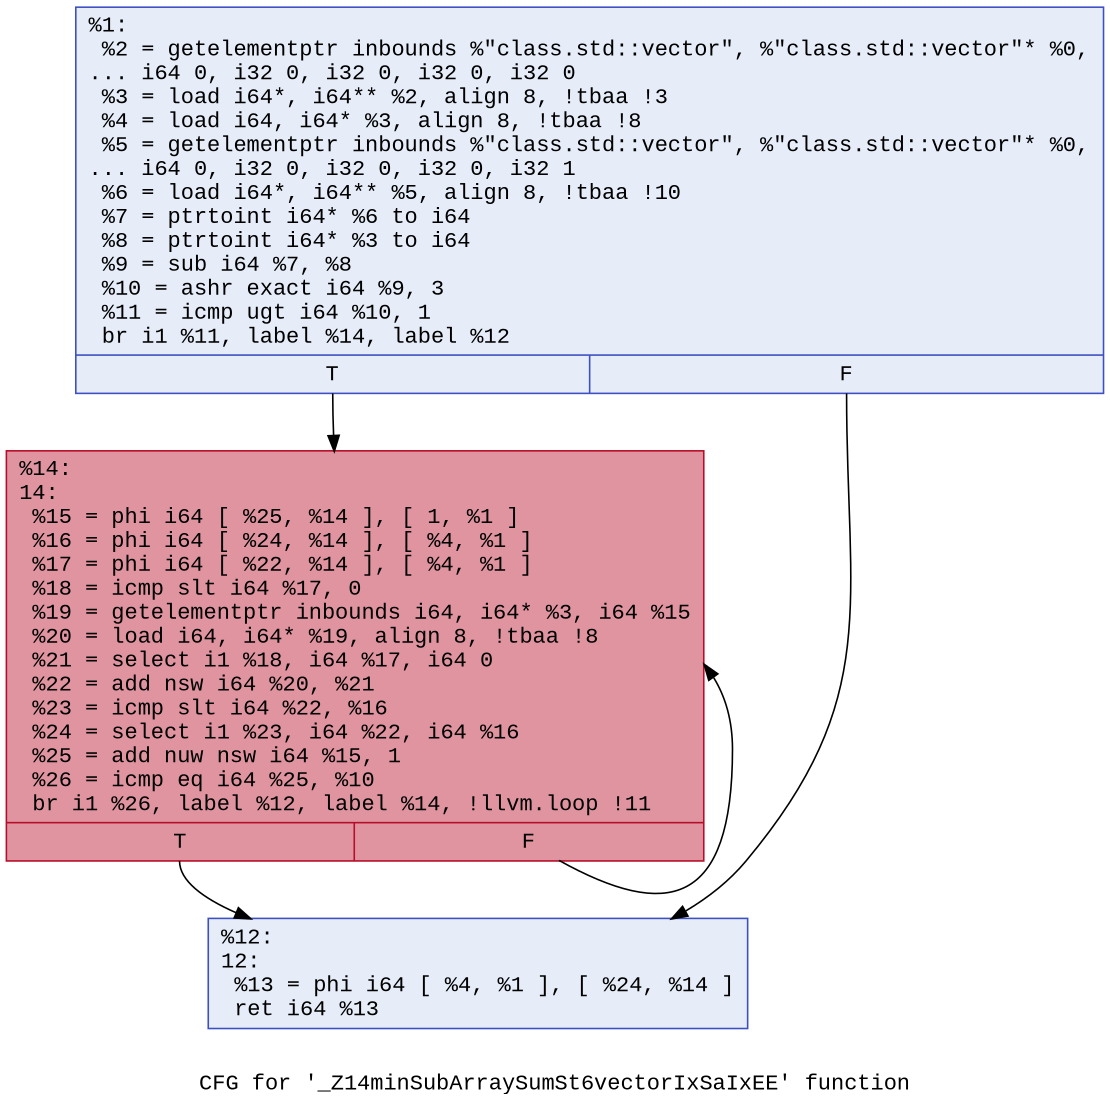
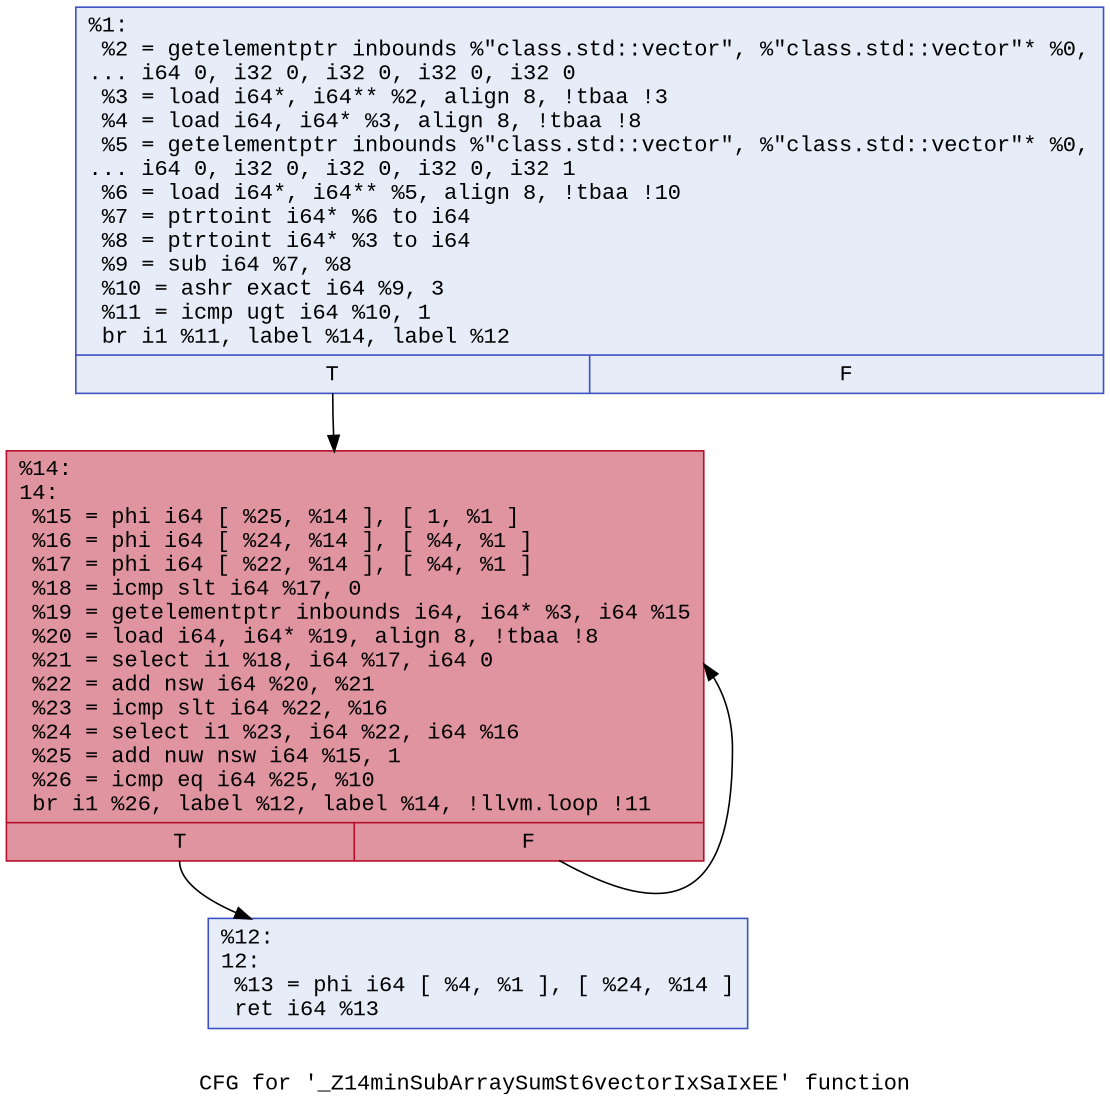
edge "%1:" -> "%12:": removed
